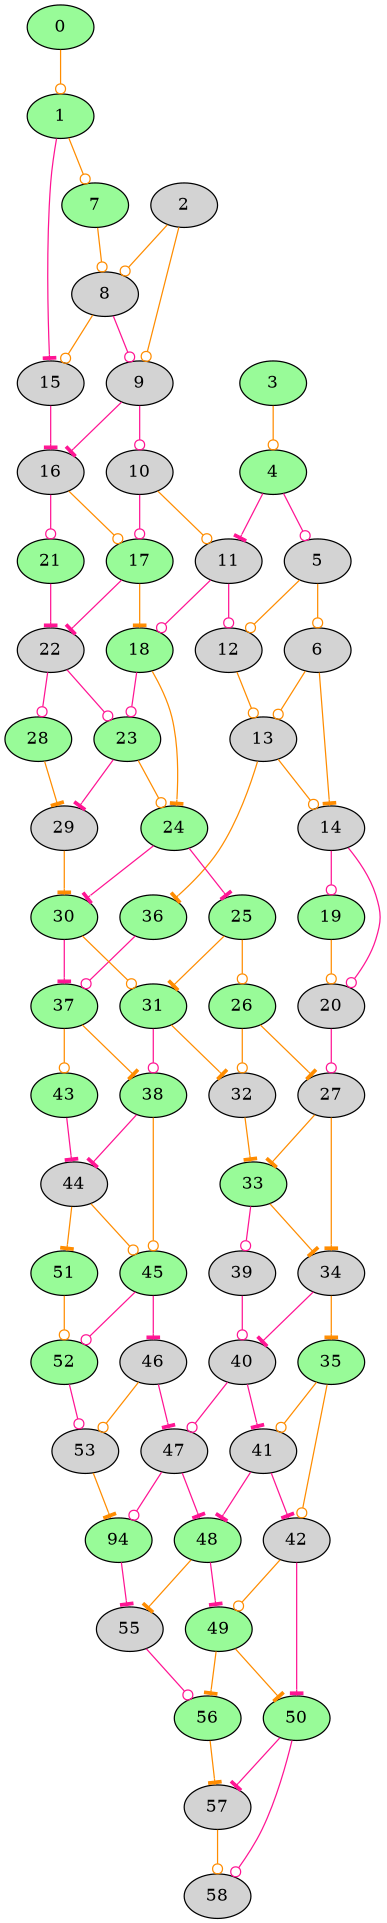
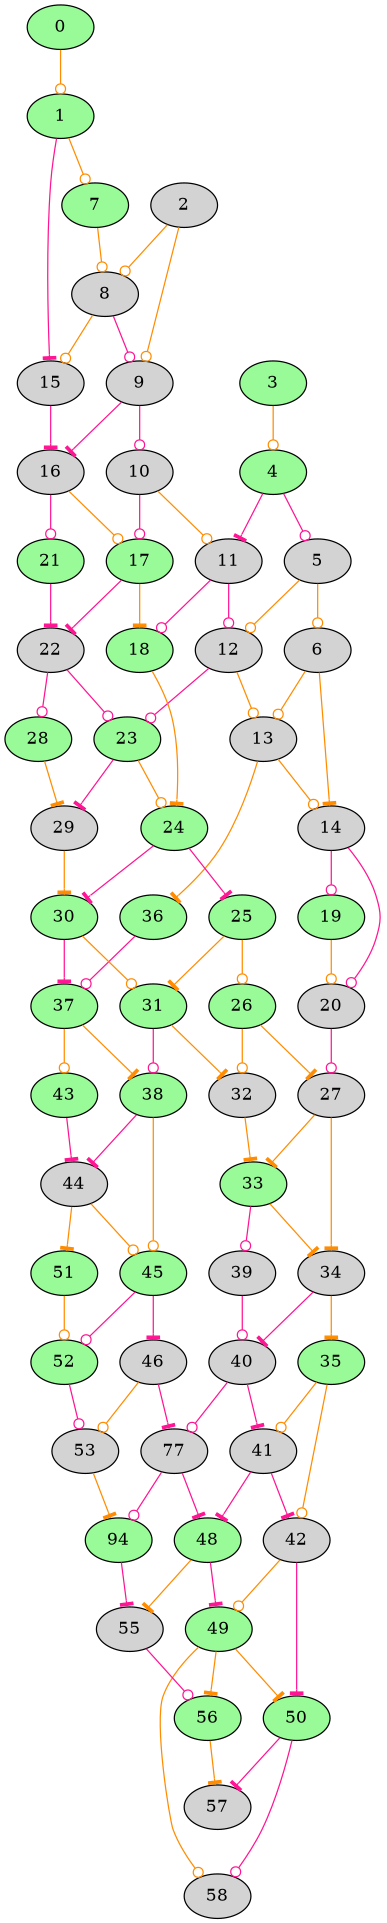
edge "18" -> "23": now "12" -> "23"
node "47": label "47" -> "77"
edge "57" -> "58": now "49" -> "58"
